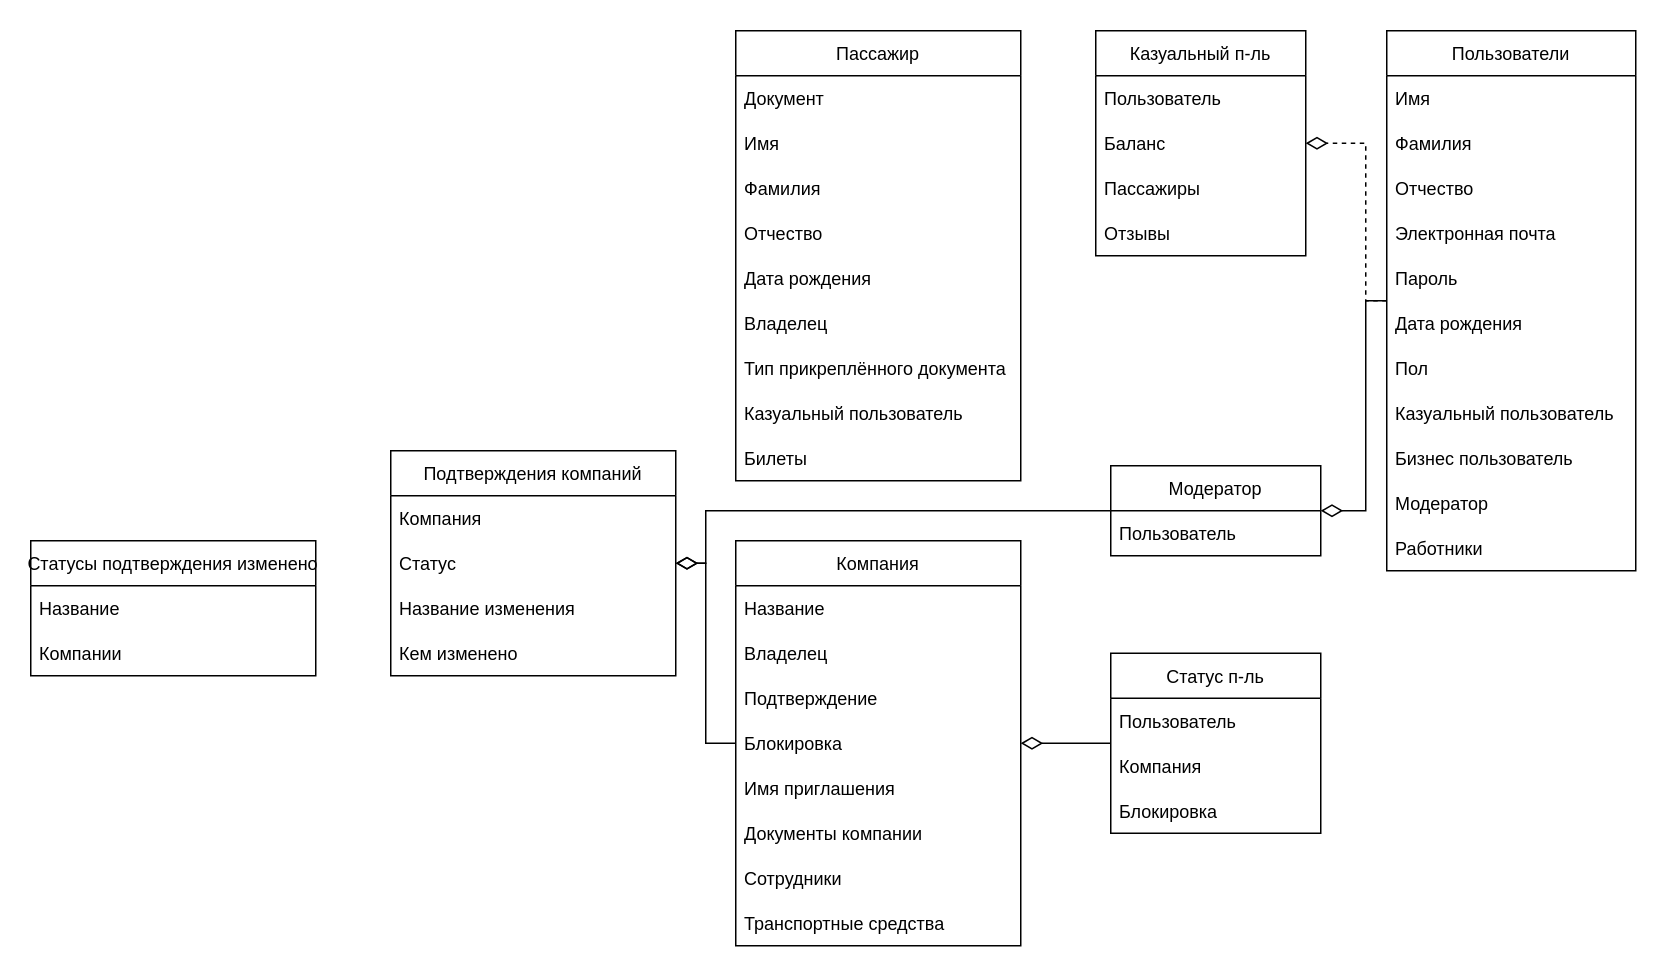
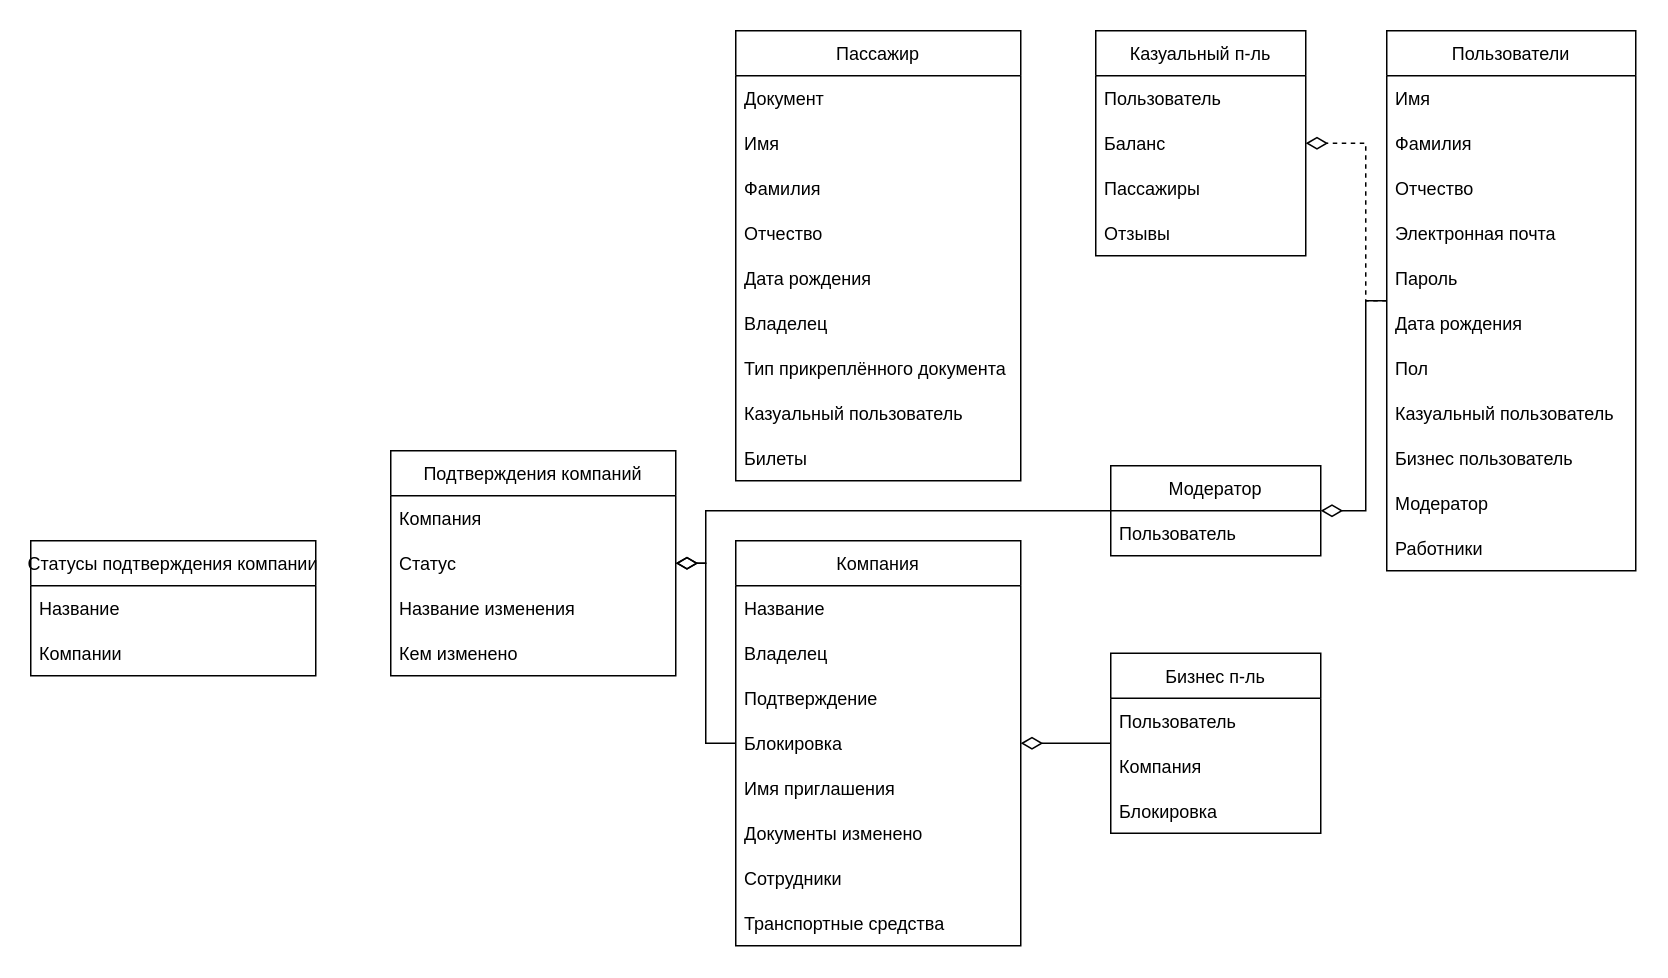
node "Статусы подтверждения изменено": label "Статусы подтверждения изменено" -> "Статусы подтверждения компании"
node "Статус п-ль": label "Статус п-ль" -> "Бизнес п-ль"
node "Документы компании": label "Документы компании" -> "Документы изменено"
